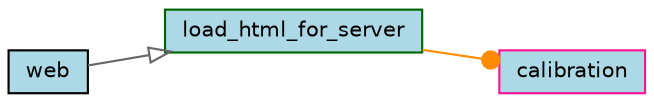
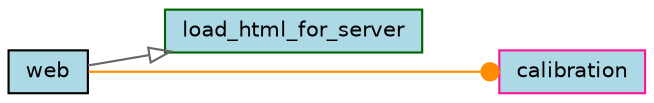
edge "load_html_for_server" -> "calibration": now "web" -> "calibration"
